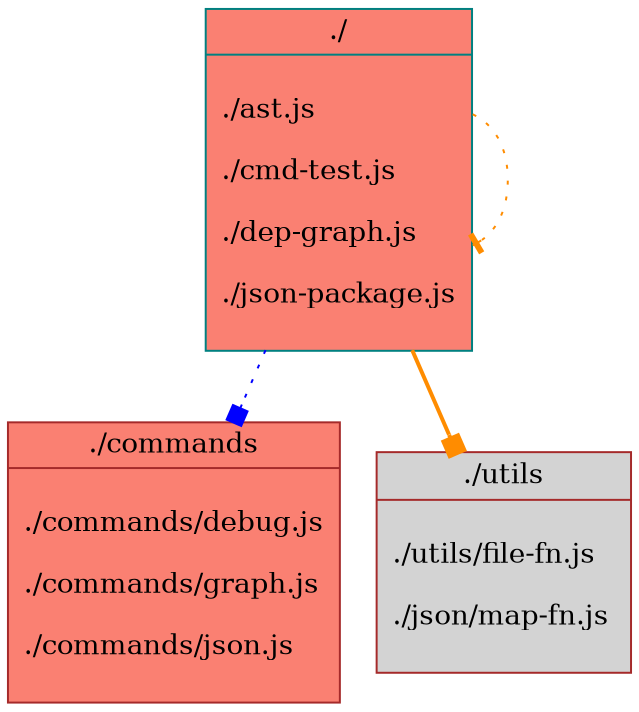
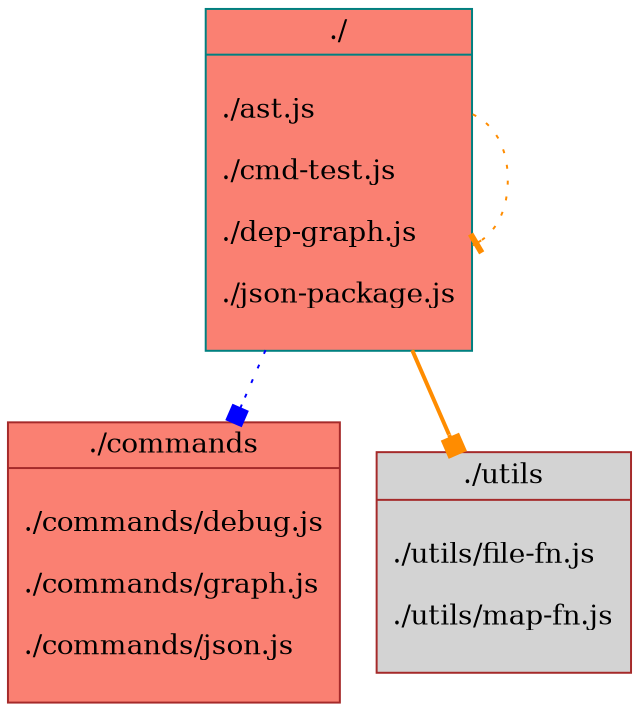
node "./utils": text "./json/map-fn.js" -> "./utils/map-fn.js"
